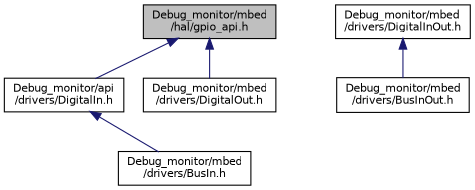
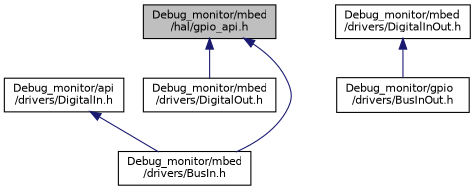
edge "Debug_monitor/api /drivers/DigitalIn.h" -> "Debug_monitor/mbed /hal/gpio_api.h": now "Debug_monitor/mbed /drivers/BusIn.h" -> "Debug_monitor/mbed /hal/gpio_api.h"
node "Debug_monitor/mbed /drivers/BusInOut.h": label "Debug_monitor/mbed /drivers/BusInOut.h" -> "Debug_monitor/gpio /drivers/BusInOut.h"
